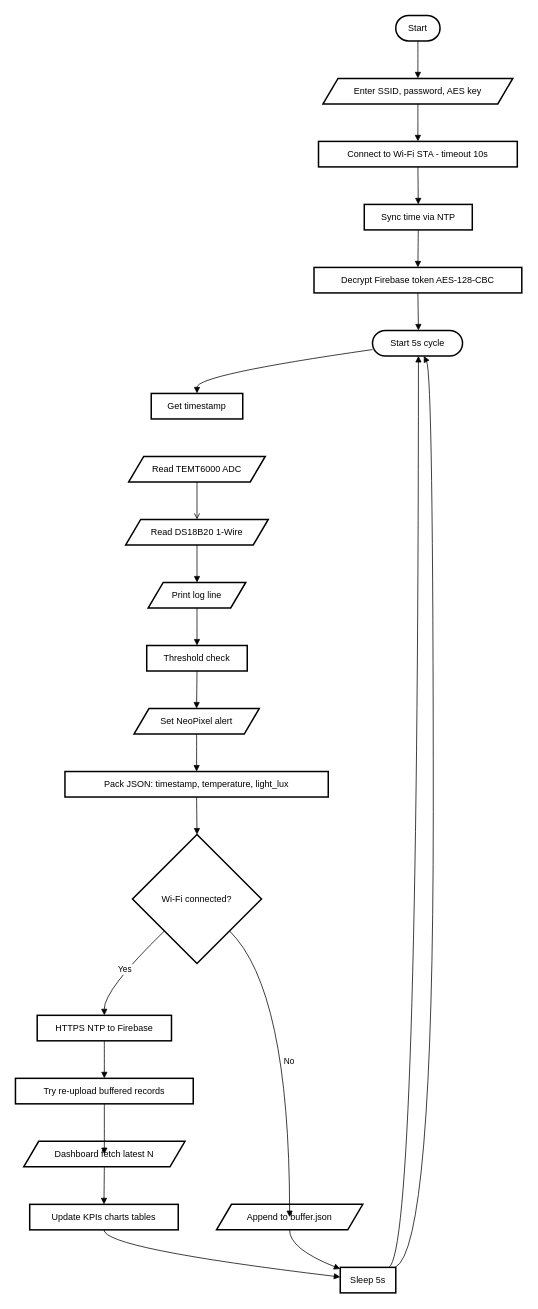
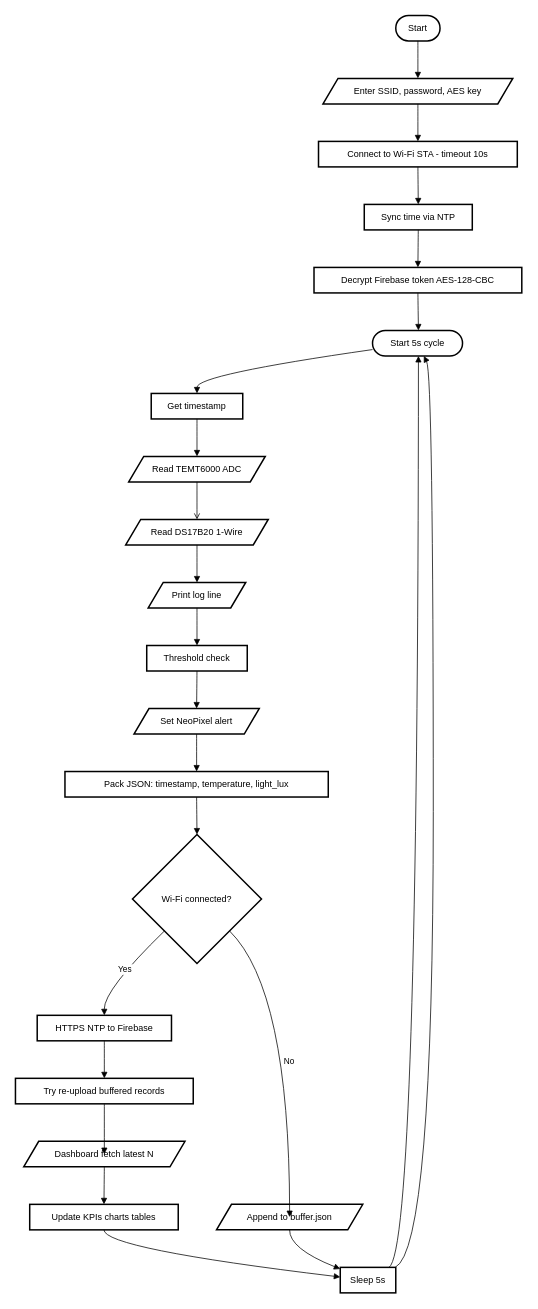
edge "Get timestamp" -> "Read TEMT6000 ADC": added
node "Read DS18B20 1-Wire": label "Read DS18B20 1-Wire" -> "Read DS17B20 1-Wire"
